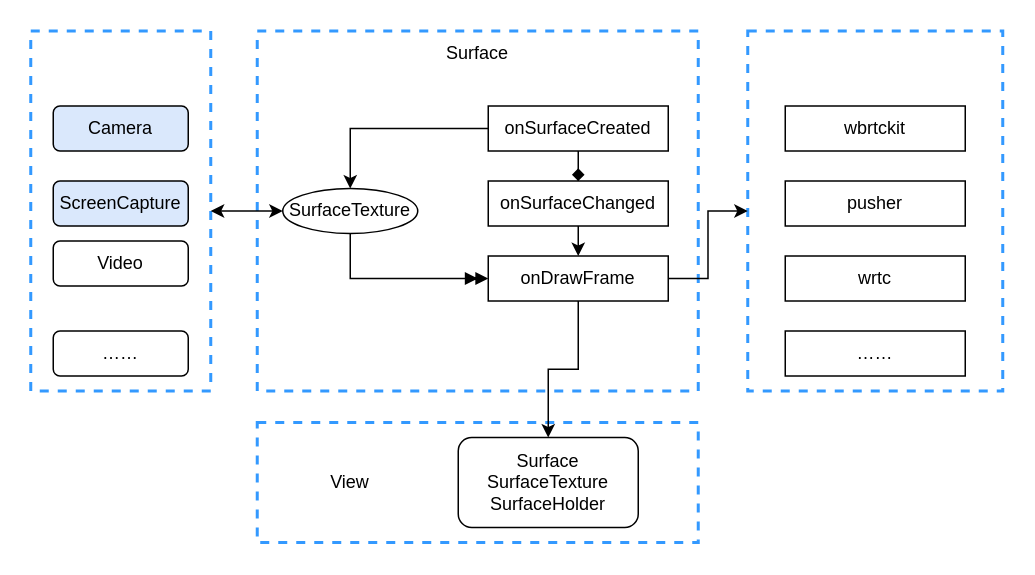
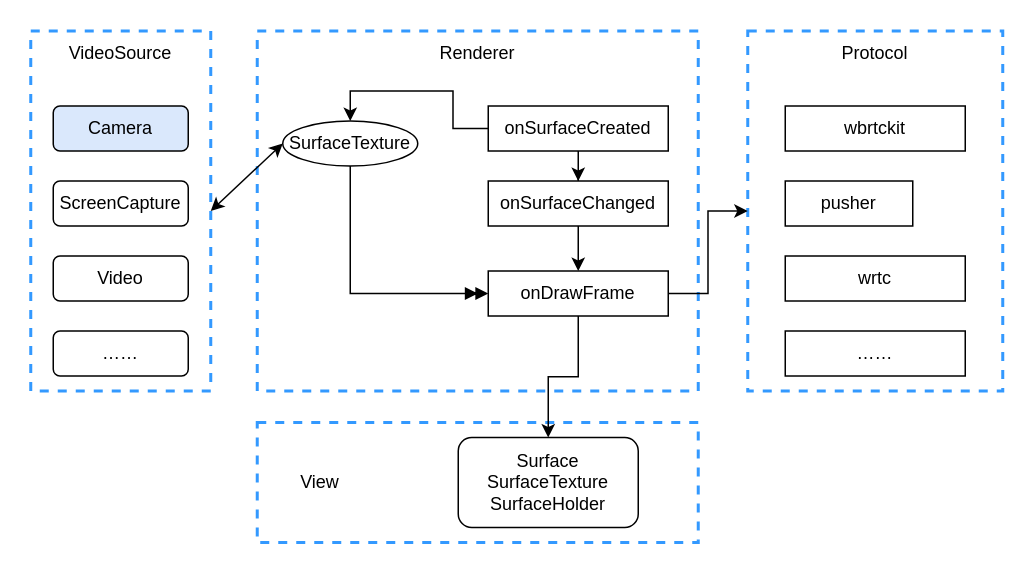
node "VideoSource": added
node "Surface": label "Surface" -> "Renderer"
node "Protocol": added
edge "onSurfaceCreated" -> "onSurfaceChanged": arrowhead diamond -> classic
node "ScreenCapture": fillcolor #dae8fc -> #ffffff
node "pusher": size 180x45 -> 128x45
node "SurfaceTexture": moved (350, 211) -> (350, 143)
node "Video": moved (121, 263) -> (121, 278)
node "onDrawFrame": moved (578, 278) -> (578, 293)
node "View": moved (350, 482) -> (320, 482)
